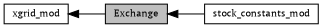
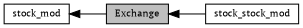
node "xgrid_mod": label "xgrid_mod" -> "stock_mod"
node "stock_constants_mod": label "stock_constants_mod" -> "stock_stock_mod"
